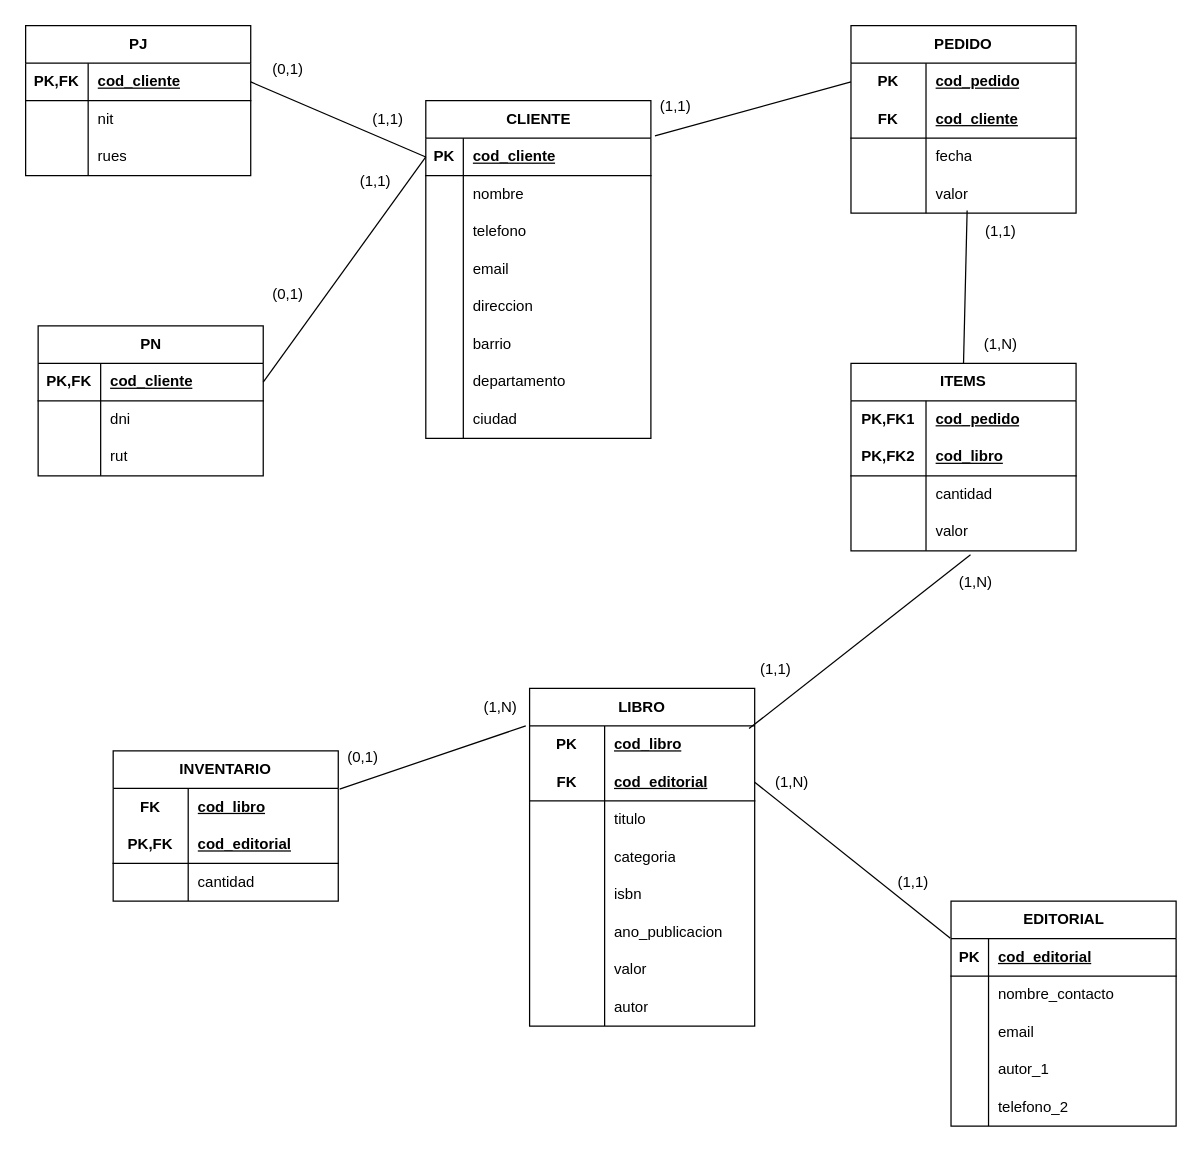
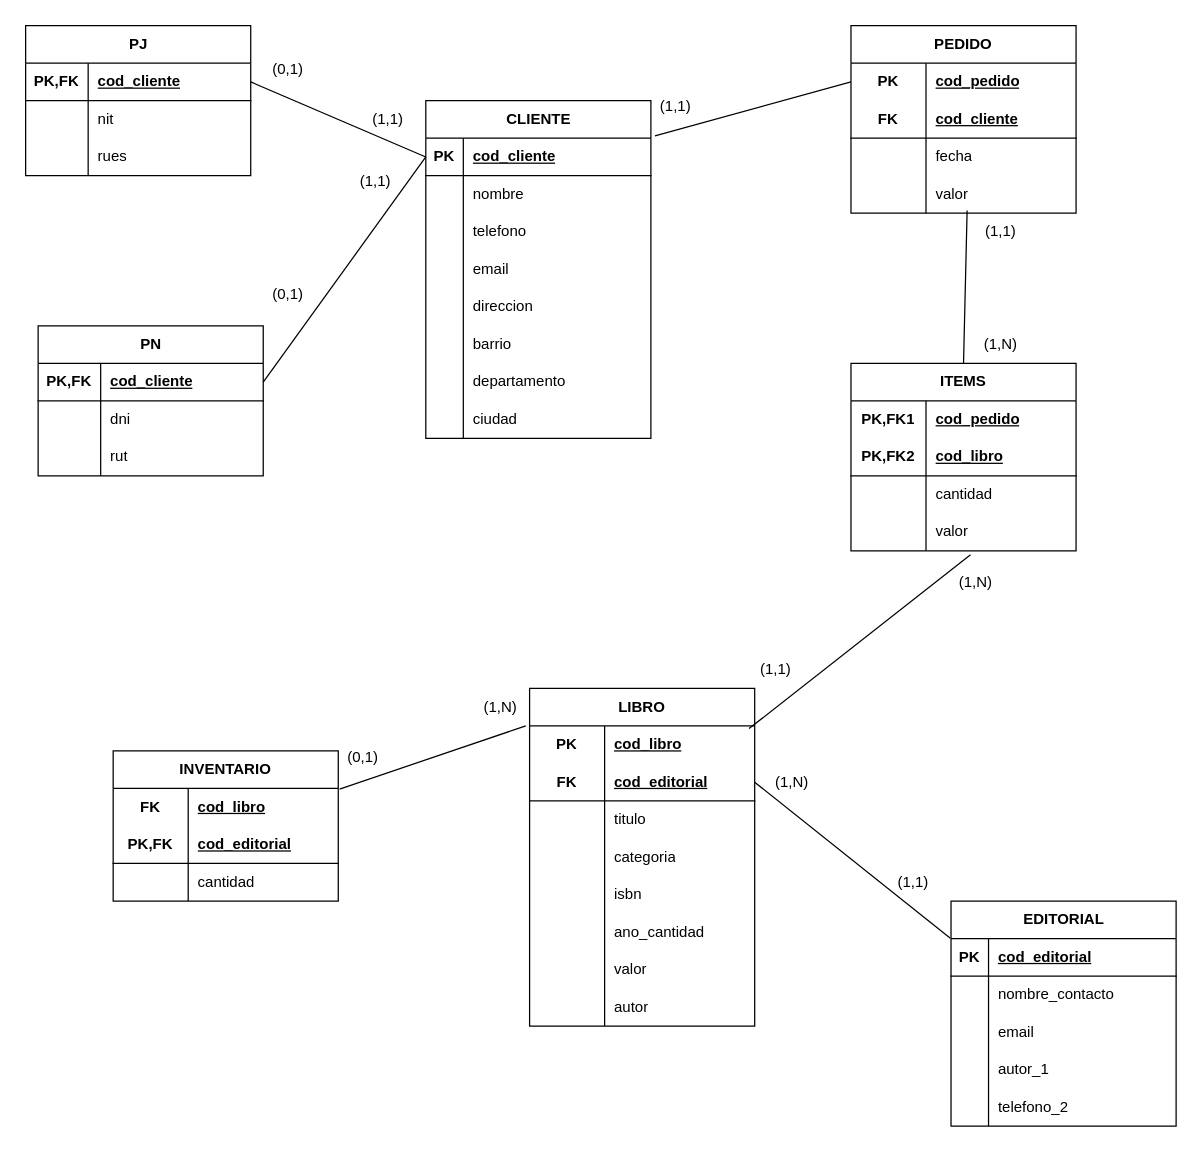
node "ano_publicacion": label "ano_publicacion" -> "ano_cantidad"
